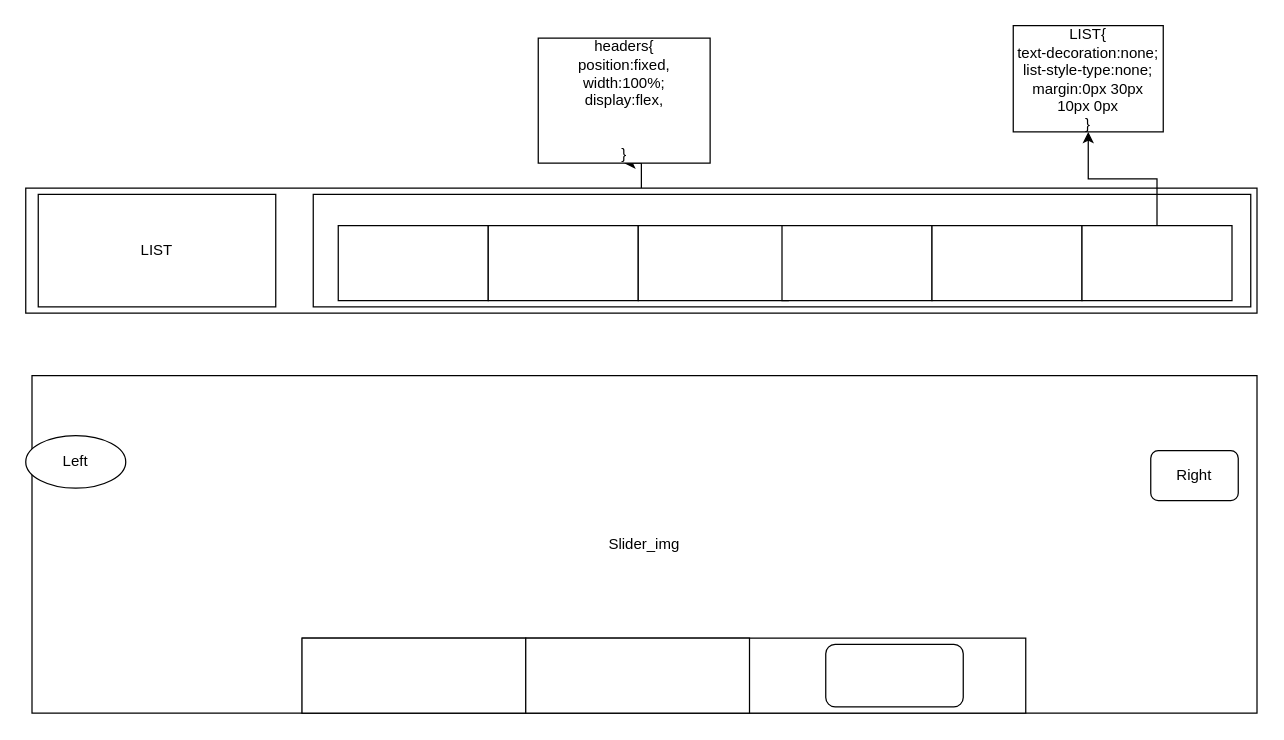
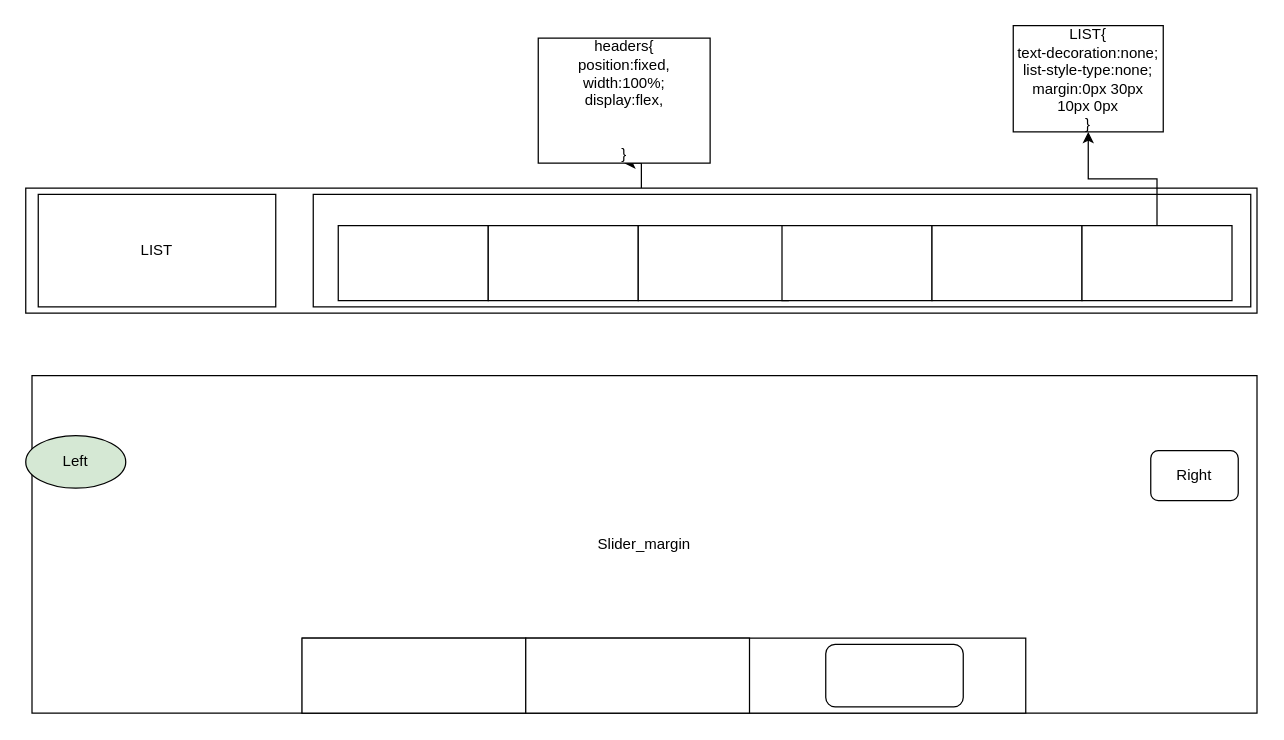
node "Left": fillcolor #ffffff -> #d5e8d4
node "Slider_img": label "Slider_img" -> "Slider_margin"
